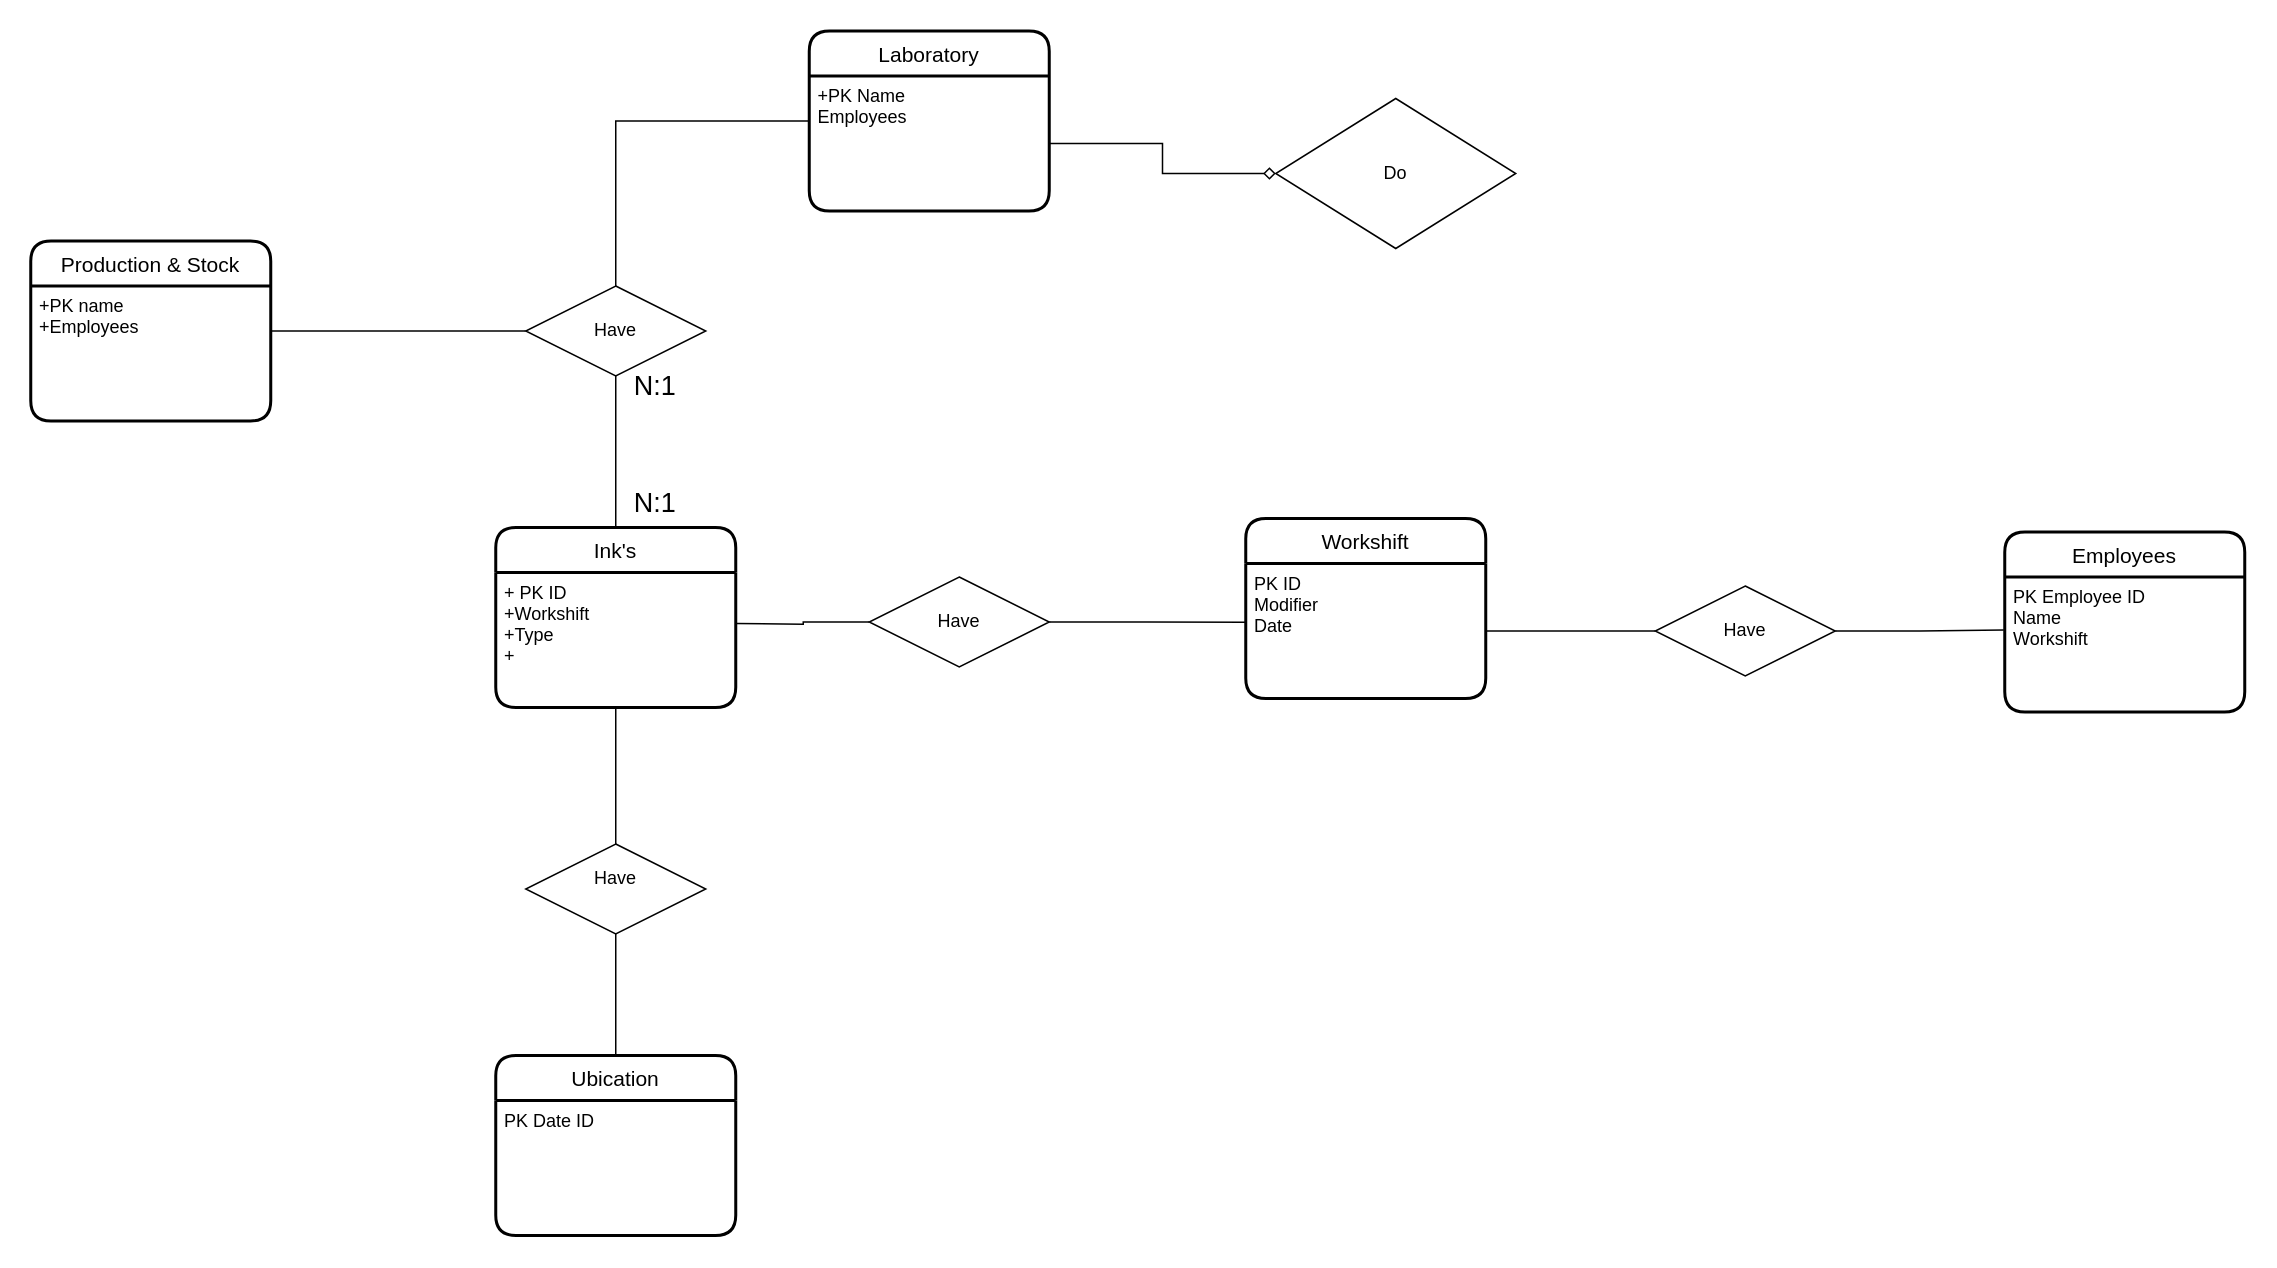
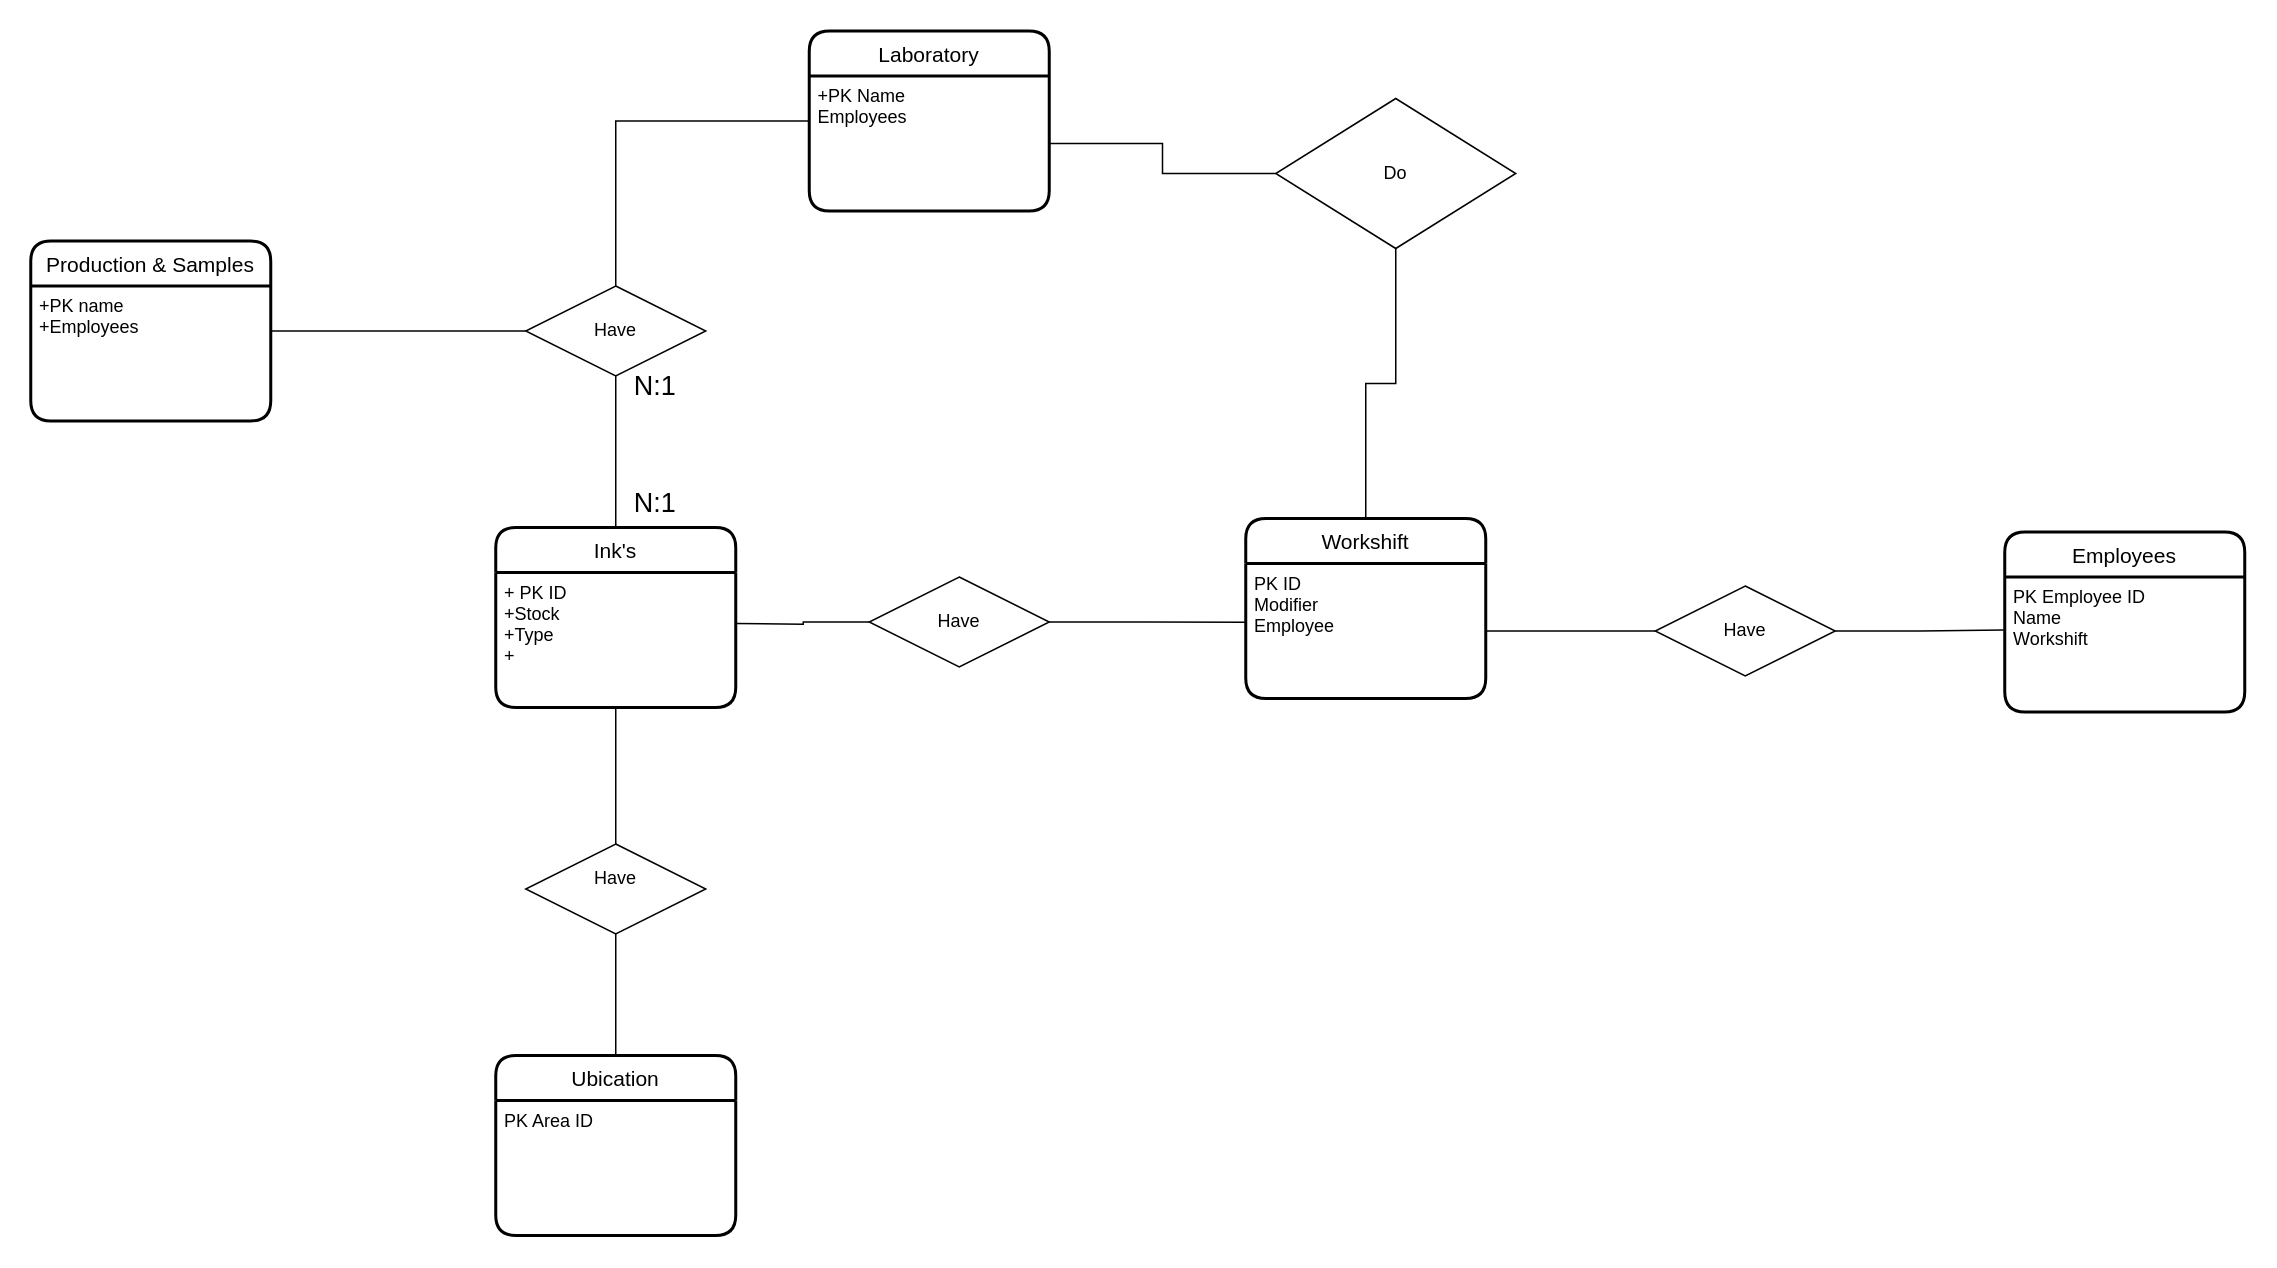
edge "+PK Name Employees" -> "Do": arrowhead diamond -> none
node "Production & Stock": label "Production & Stock" -> "Production & Samples"
edge "Do" -- "Workshift": added
node "PK ID Modifier Date": label "PK ID Modifier Date" -> "PK ID Modifier Employee"
node "+ PK ID +Workshift +Type +": label "+ PK ID +Workshift +Type +" -> "+ PK ID +Stock +Type +"
node "PK Date ID": label "PK Date ID" -> "PK Area ID"
